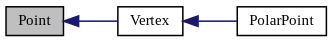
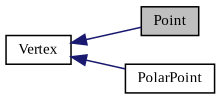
edge "Vertex" -> "Point": reversed
